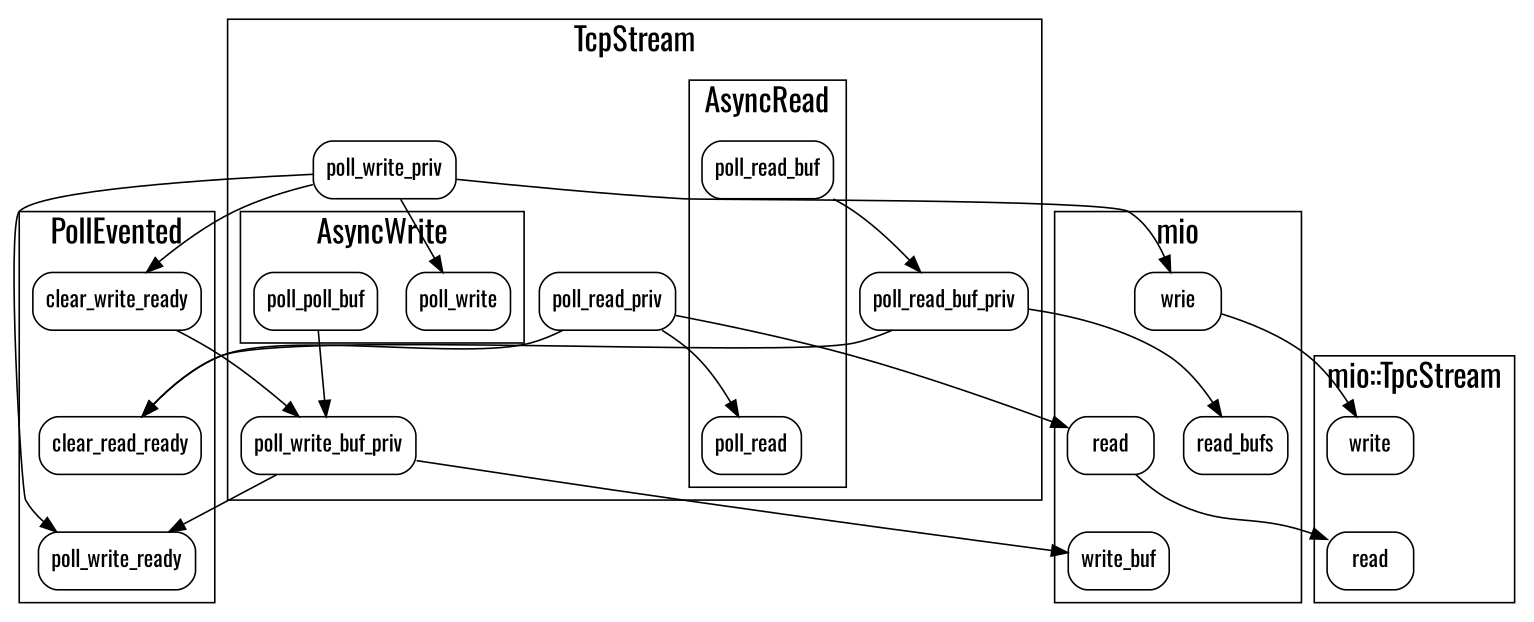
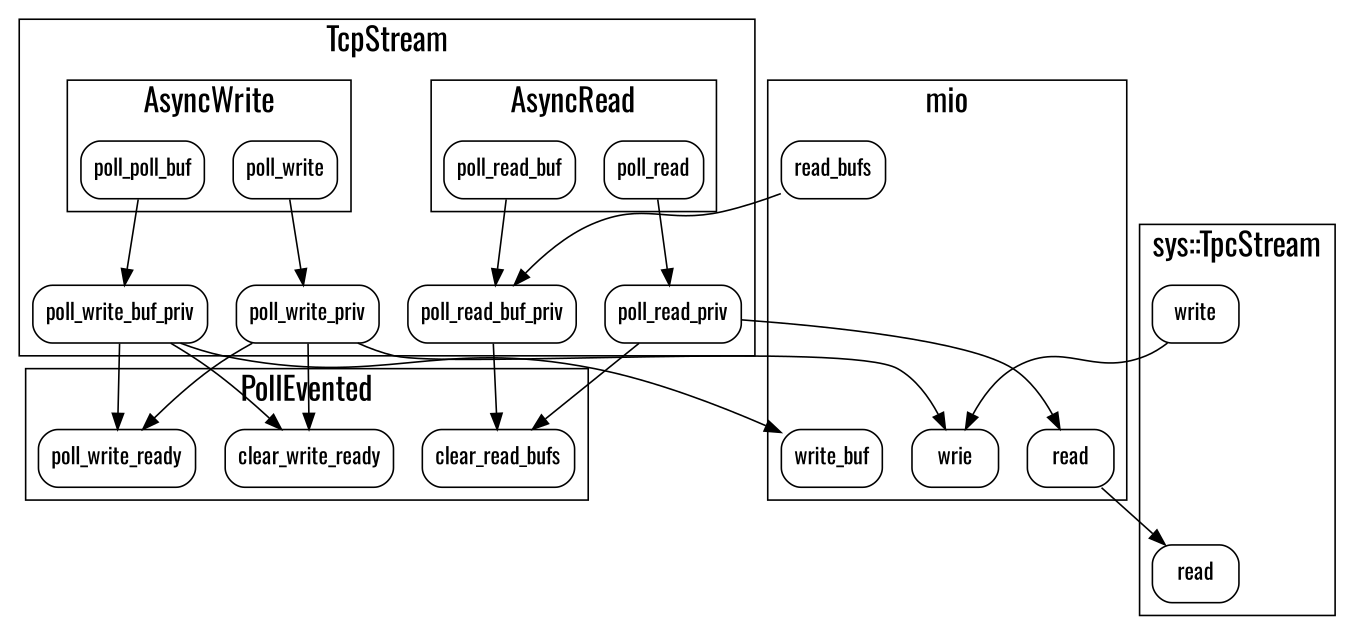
edge "poll_write_priv" -> "poll_write": reversed
edge "poll_read_buf_priv" -> "read_bufs": reversed
edge "wrie" -> "write": reversed
edge "poll_read_priv" -> "poll_read": reversed
edge "clear_write_ready" -> "poll_write_buf_priv": reversed
cluster "mio::TpcStream": label "mio::TpcStream" -> "sys::TpcStream"
node "clear_read_ready": label "clear_read_ready" -> "clear_read_bufs"
